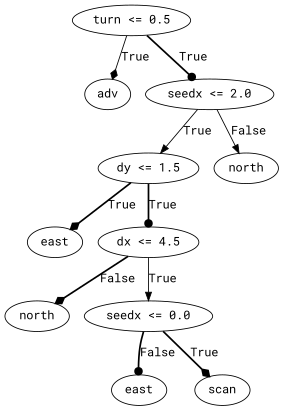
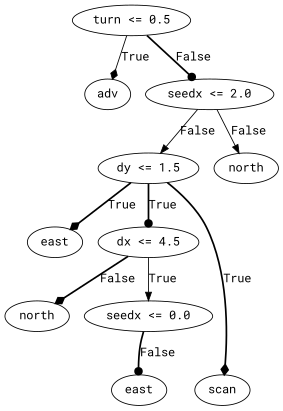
edge "turn <= 0.5" -> "seedx <= 2.0": label "True" -> "False"
edge "seedx <= 2.0" -> "dy <= 1.5": label "True" -> "False"
edge "seedx <= 0.0" -> "scan": now "dy <= 1.5" -> "scan"
